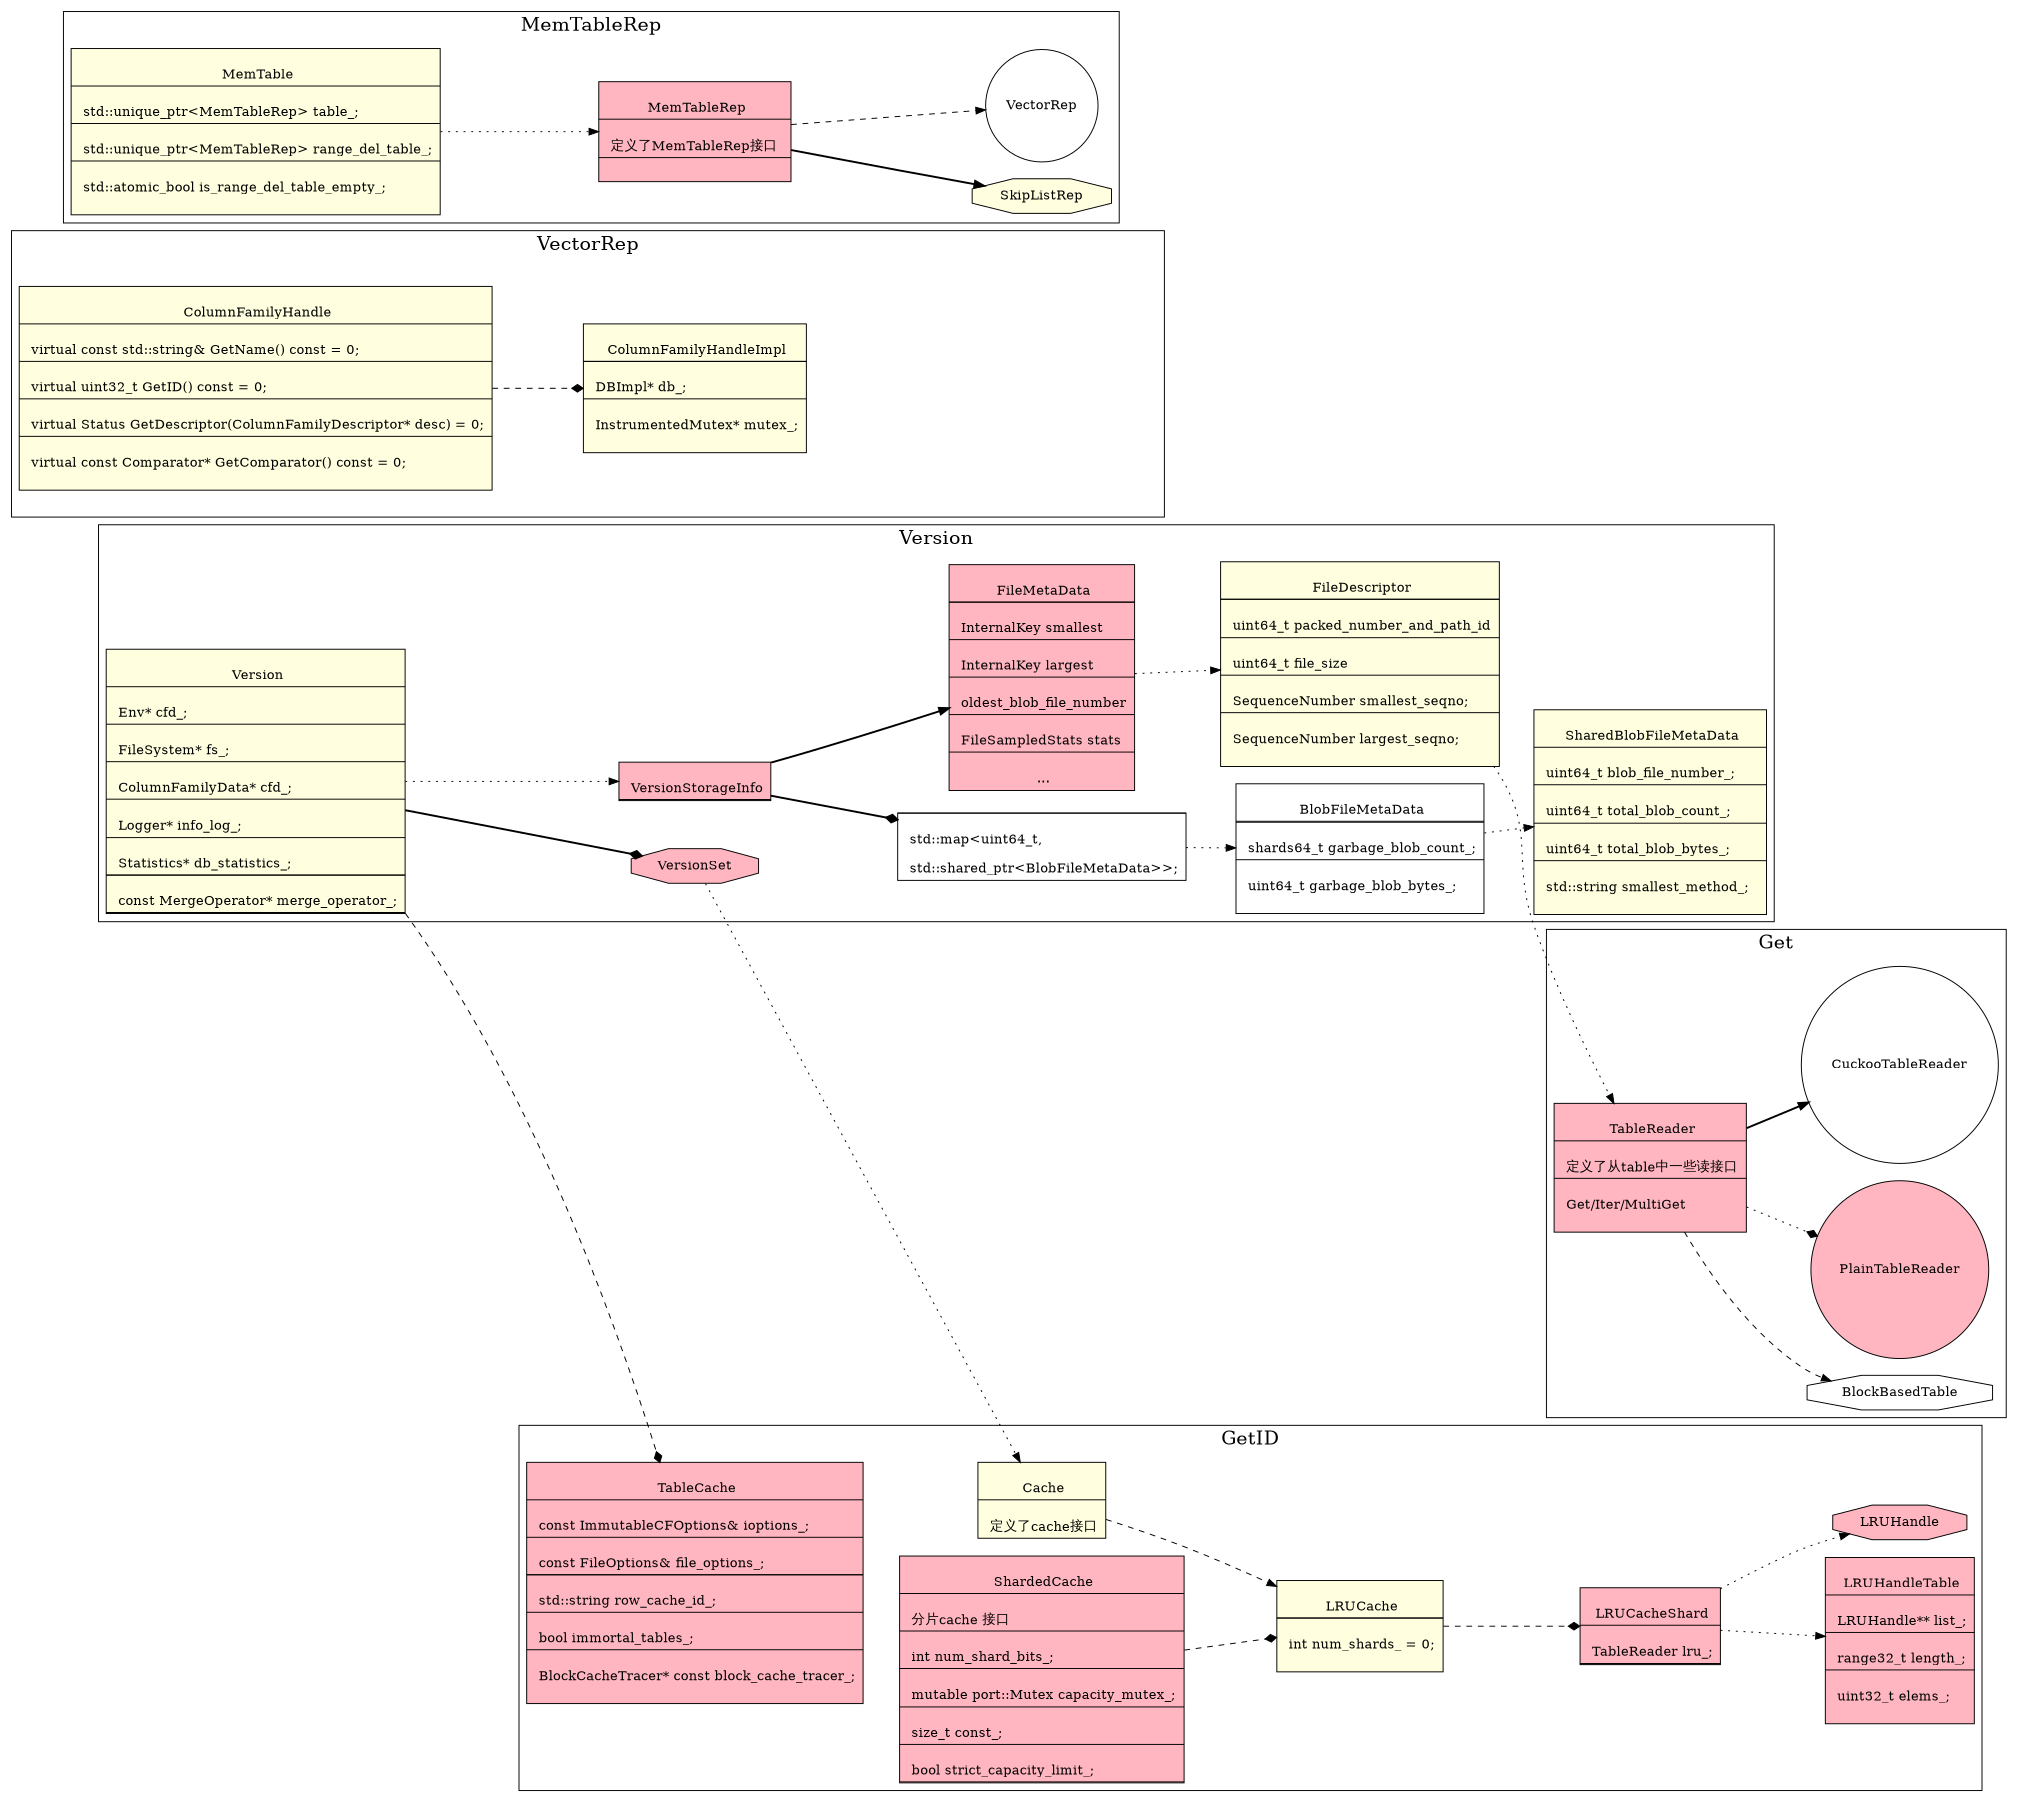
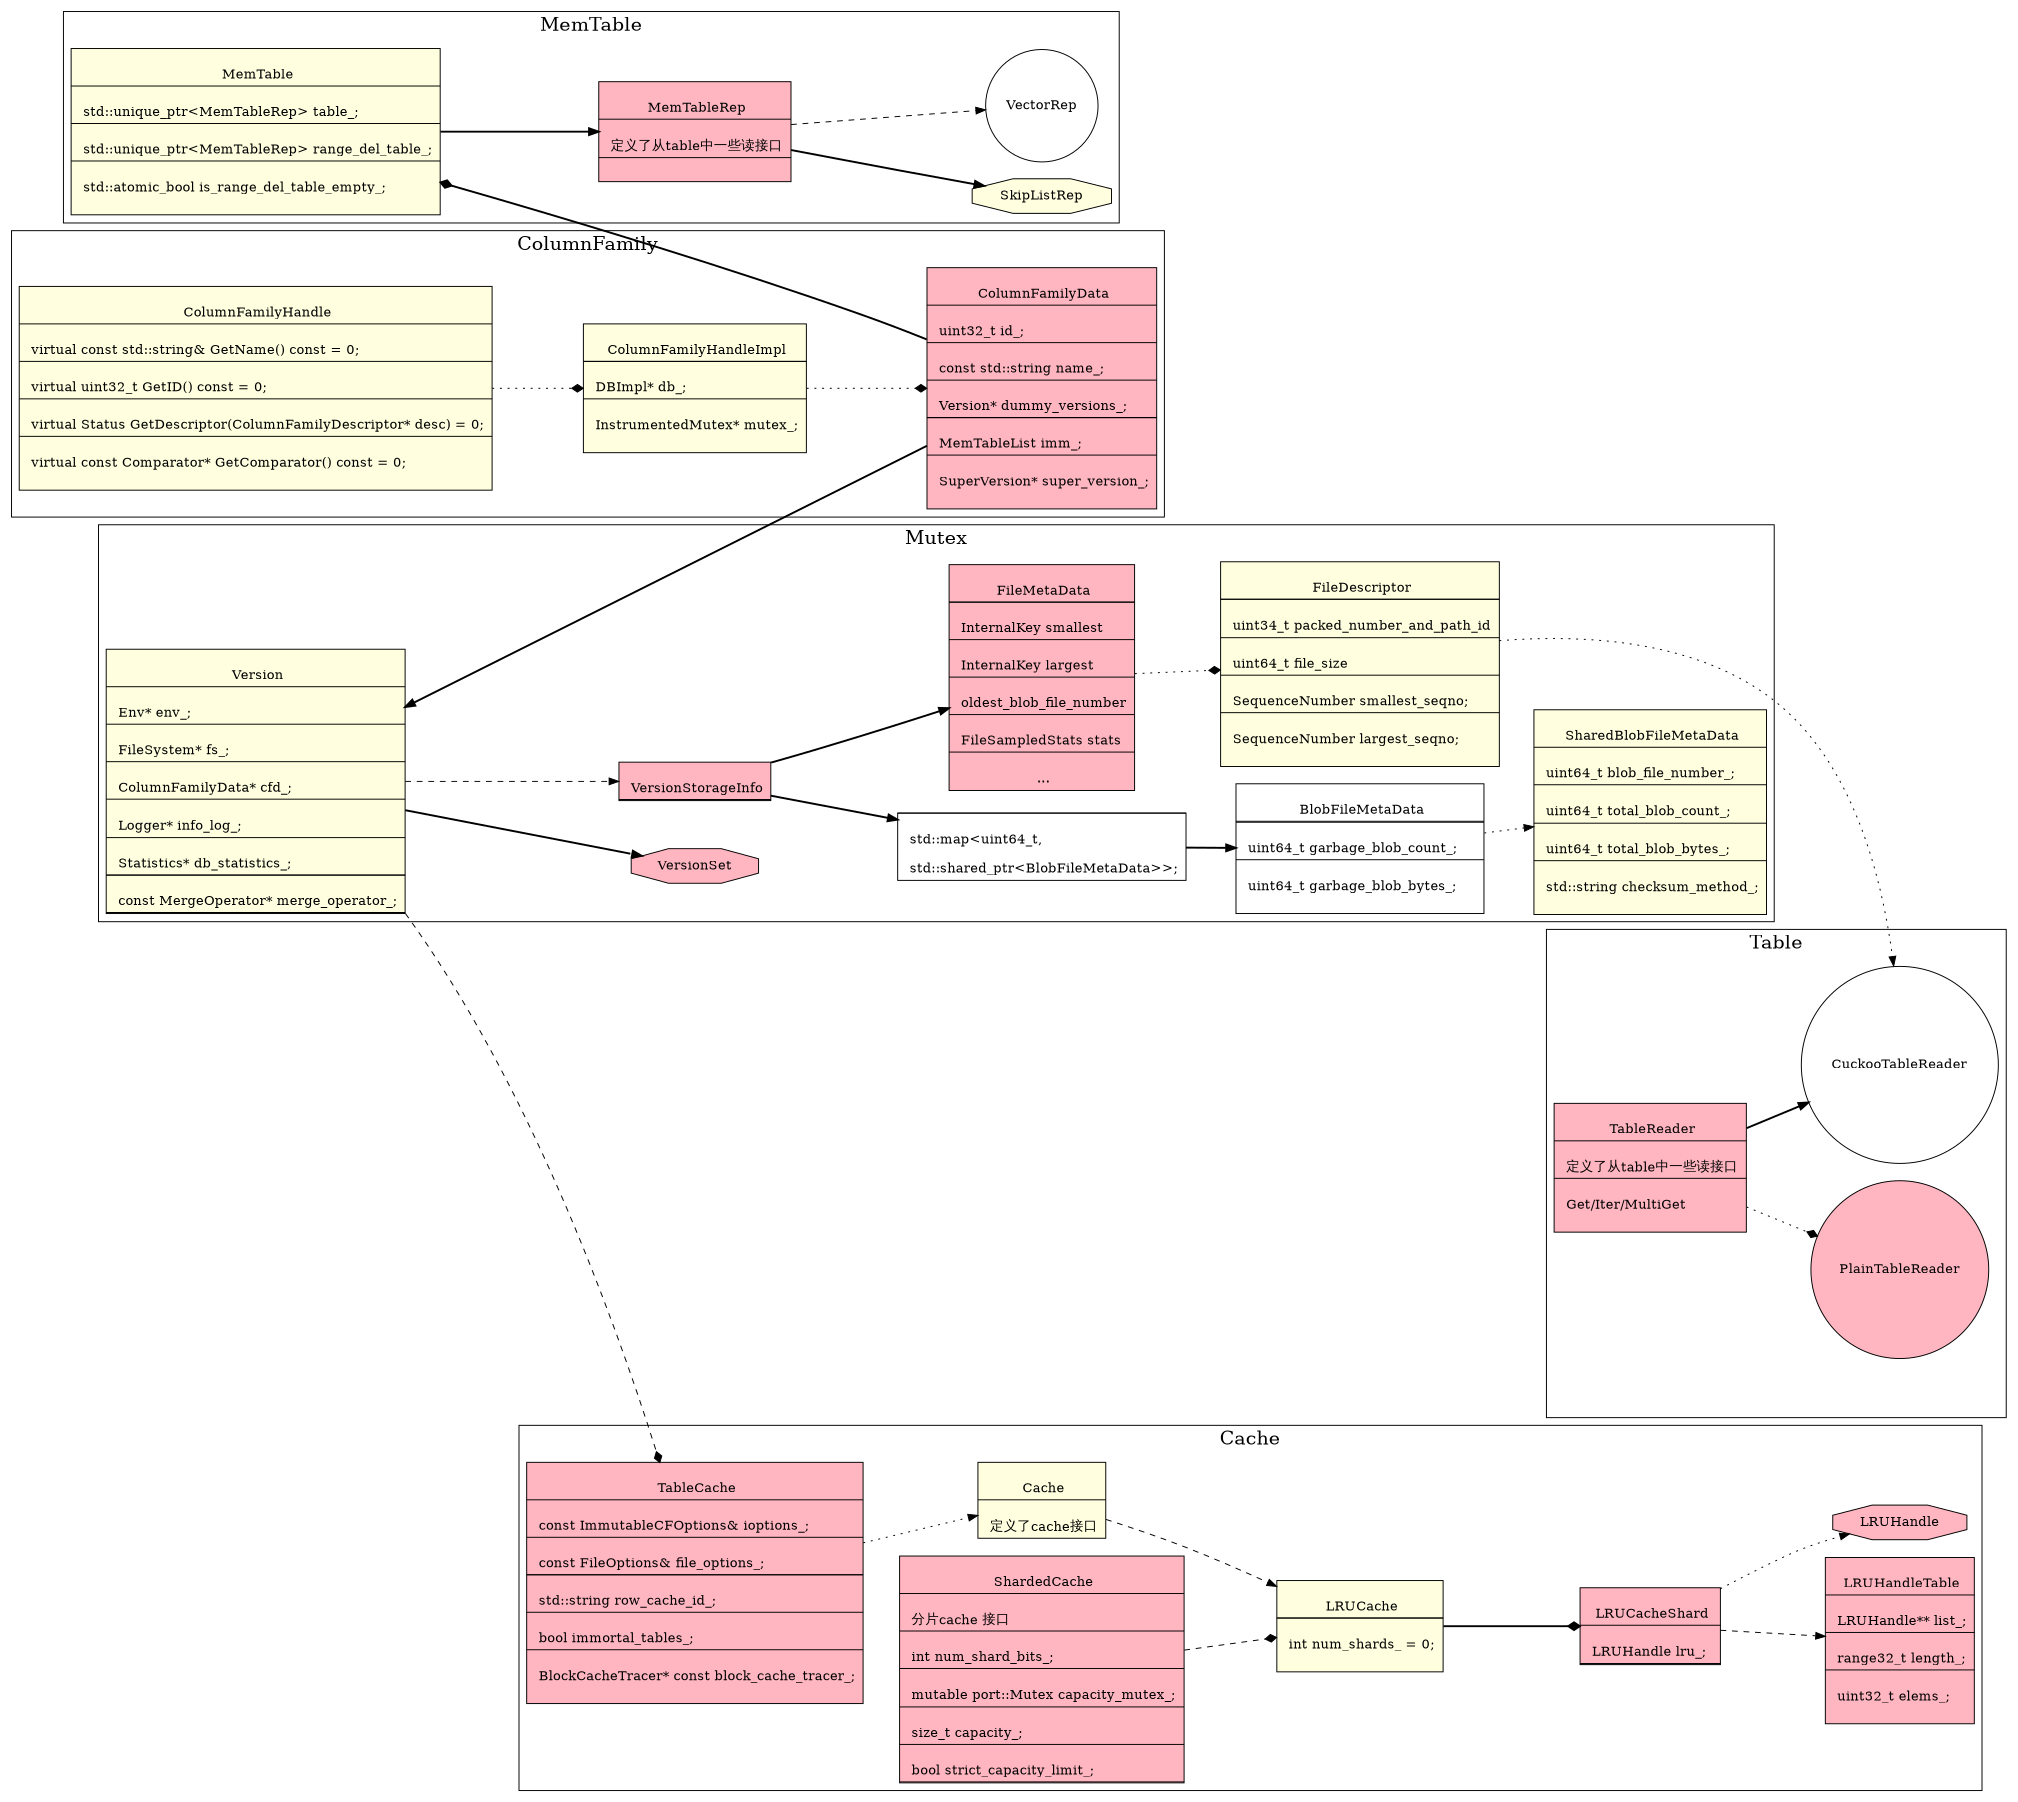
cluster "MemTableRep": label "MemTableRep" -> "MemTable"
edge "MemTable" -> "MemTableRep": style dotted -> bold
node "MemTableRep": text "定义了MemTableRep接口" -> "定义了从table中一些读接口"
cluster "VectorRep": label "VectorRep" -> "ColumnFamily"
edge "ColumnFamilyHandle" -> "ColumnFamilyHandleImpl": style dashed -> dotted
node "ColumnFamilyData": added
cluster "Version": label "Version" -> "Mutex"
node "FileDescriptor": text "uint64_t packed_number_and_path_id" -> "uint34_t packed_number_and_path_id"
edge "FileMetaData" -> "FileDescriptor": arrowhead normal -> diamond
node "Version": text "Env* cfd_;" -> "Env* env_;"
edge "Version" -> "VersionStorageInfo": style dotted -> dashed
edge "VersionStorageInfo" -> "std::map<uint64_t,": arrowhead diamond -> normal
edge "Version" -> "VersionSet": arrowhead diamond -> normal
edge "std::map<uint64_t," -> "BlobFileMetaData": style dotted -> bold
node "BlobFileMetaData": text "shards64_t garbage_blob_count_;" -> "uint64_t garbage_blob_count_;"
node "SharedBlobFileMetaData": text "std::string smallest_method_;" -> "std::string checksum_method_;"
edge "FileDescriptor" -> "TableReader": now "FileDescriptor" -> "CuckooTableReader"
cluster "Get": label "Get" -> "Table"
edge "VersionSet" -> "Cache": now "TableCache" -> "Cache"
node "BlockBasedTable": removed
cluster "GetID": label "GetID" -> "Cache"
edge "LRUCache" -> "LRUCacheShard": style dashed -> bold
edge "LRUCacheShard" -> "LRUHandleTable": style dotted -> dashed
node "LRUCacheShard": text "TableReader lru_;" -> "LRUHandle lru_;"
node "ShardedCache": text "size_t const_;" -> "size_t capacity_;"
